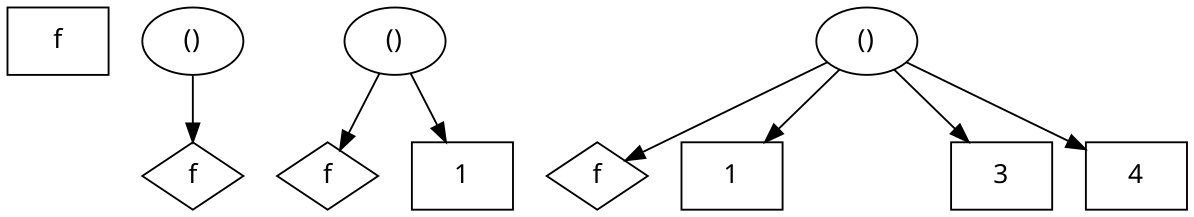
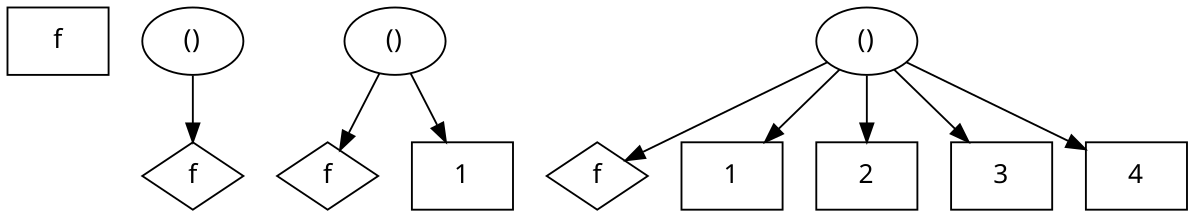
node "2": added
